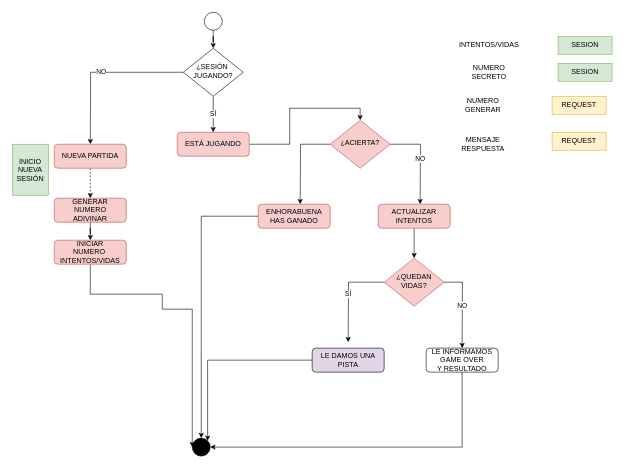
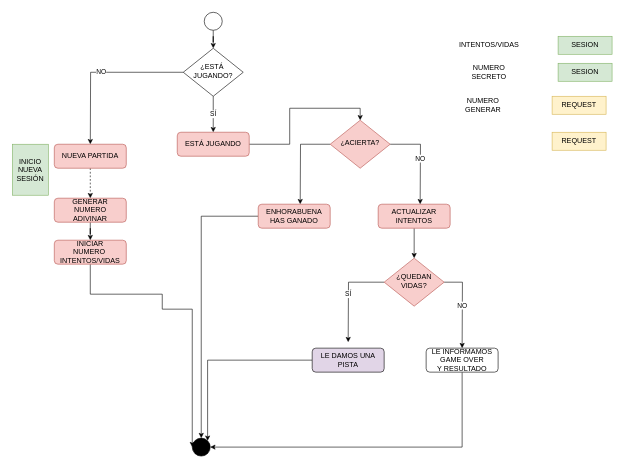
node "¿SESIÓN JUGANDO?": label "¿SESIÓN JUGANDO?" -> "¿ESTÁ JUGANDO?"
node "MENSAJE RESPUESTA": removed
